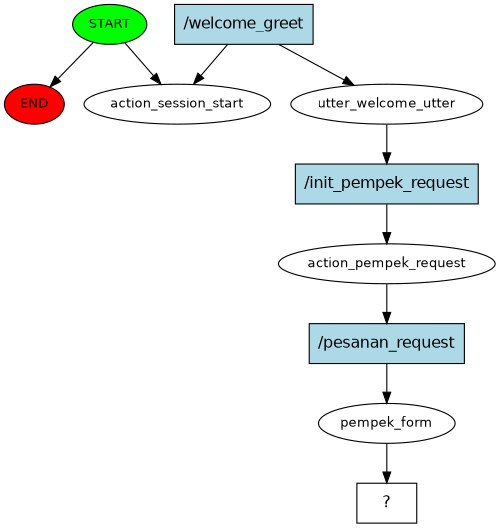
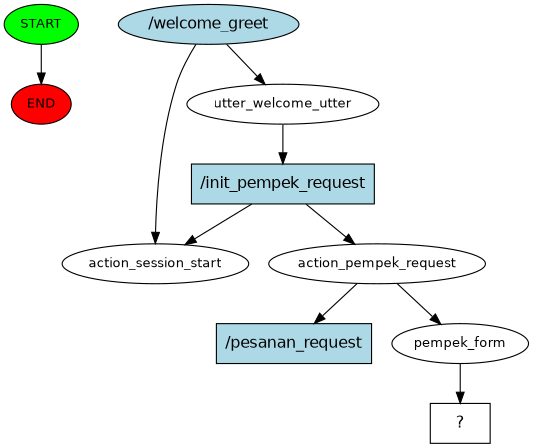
node "/welcome_greet": shape box -> ellipse
edge "START" -> "action_session_start": now "/init_pempek_request" -> "action_session_start"
edge "/pesanan_request" -> "pempek_form": now "action_pempek_request" -> "pempek_form"
